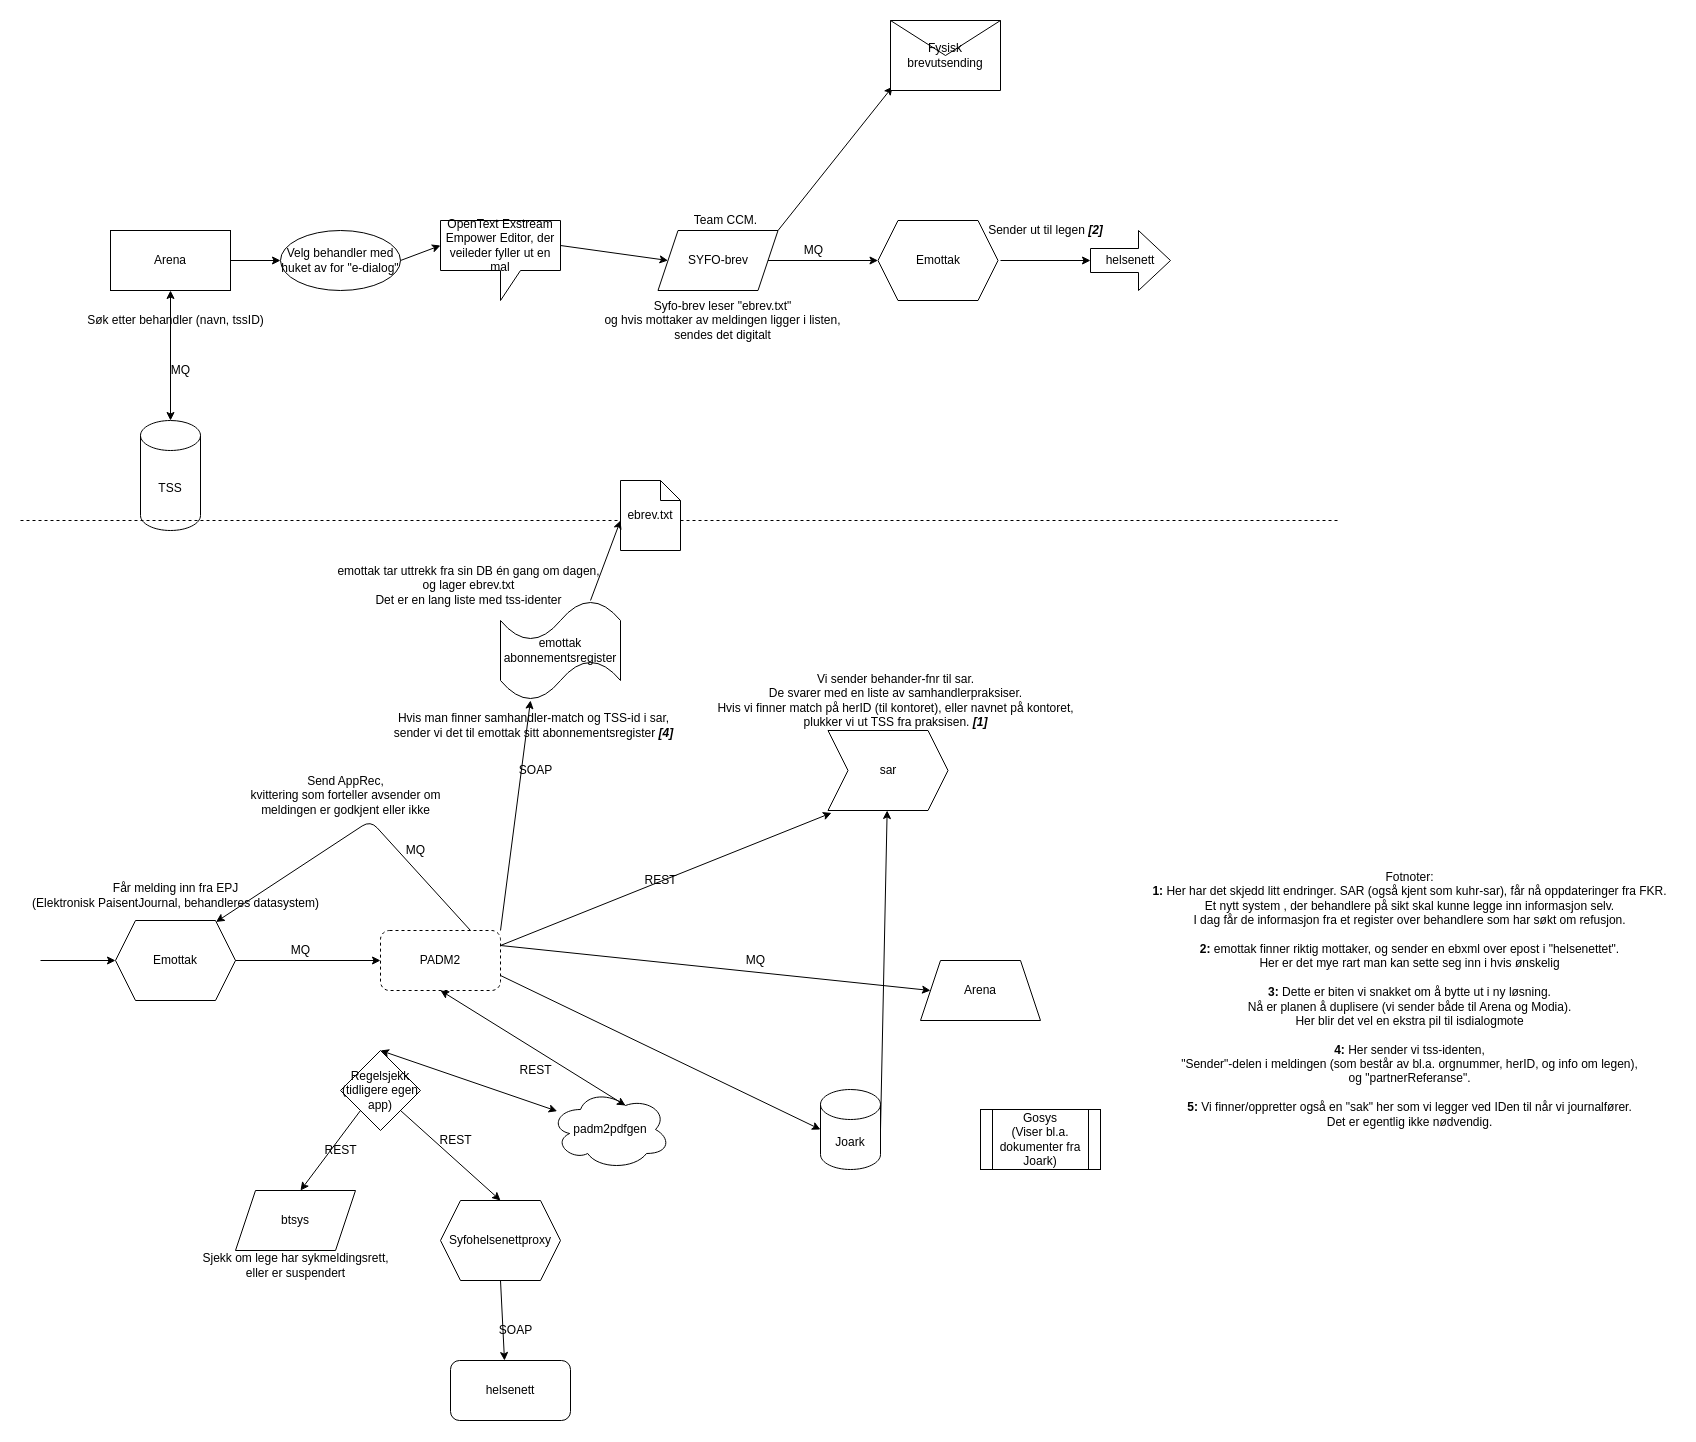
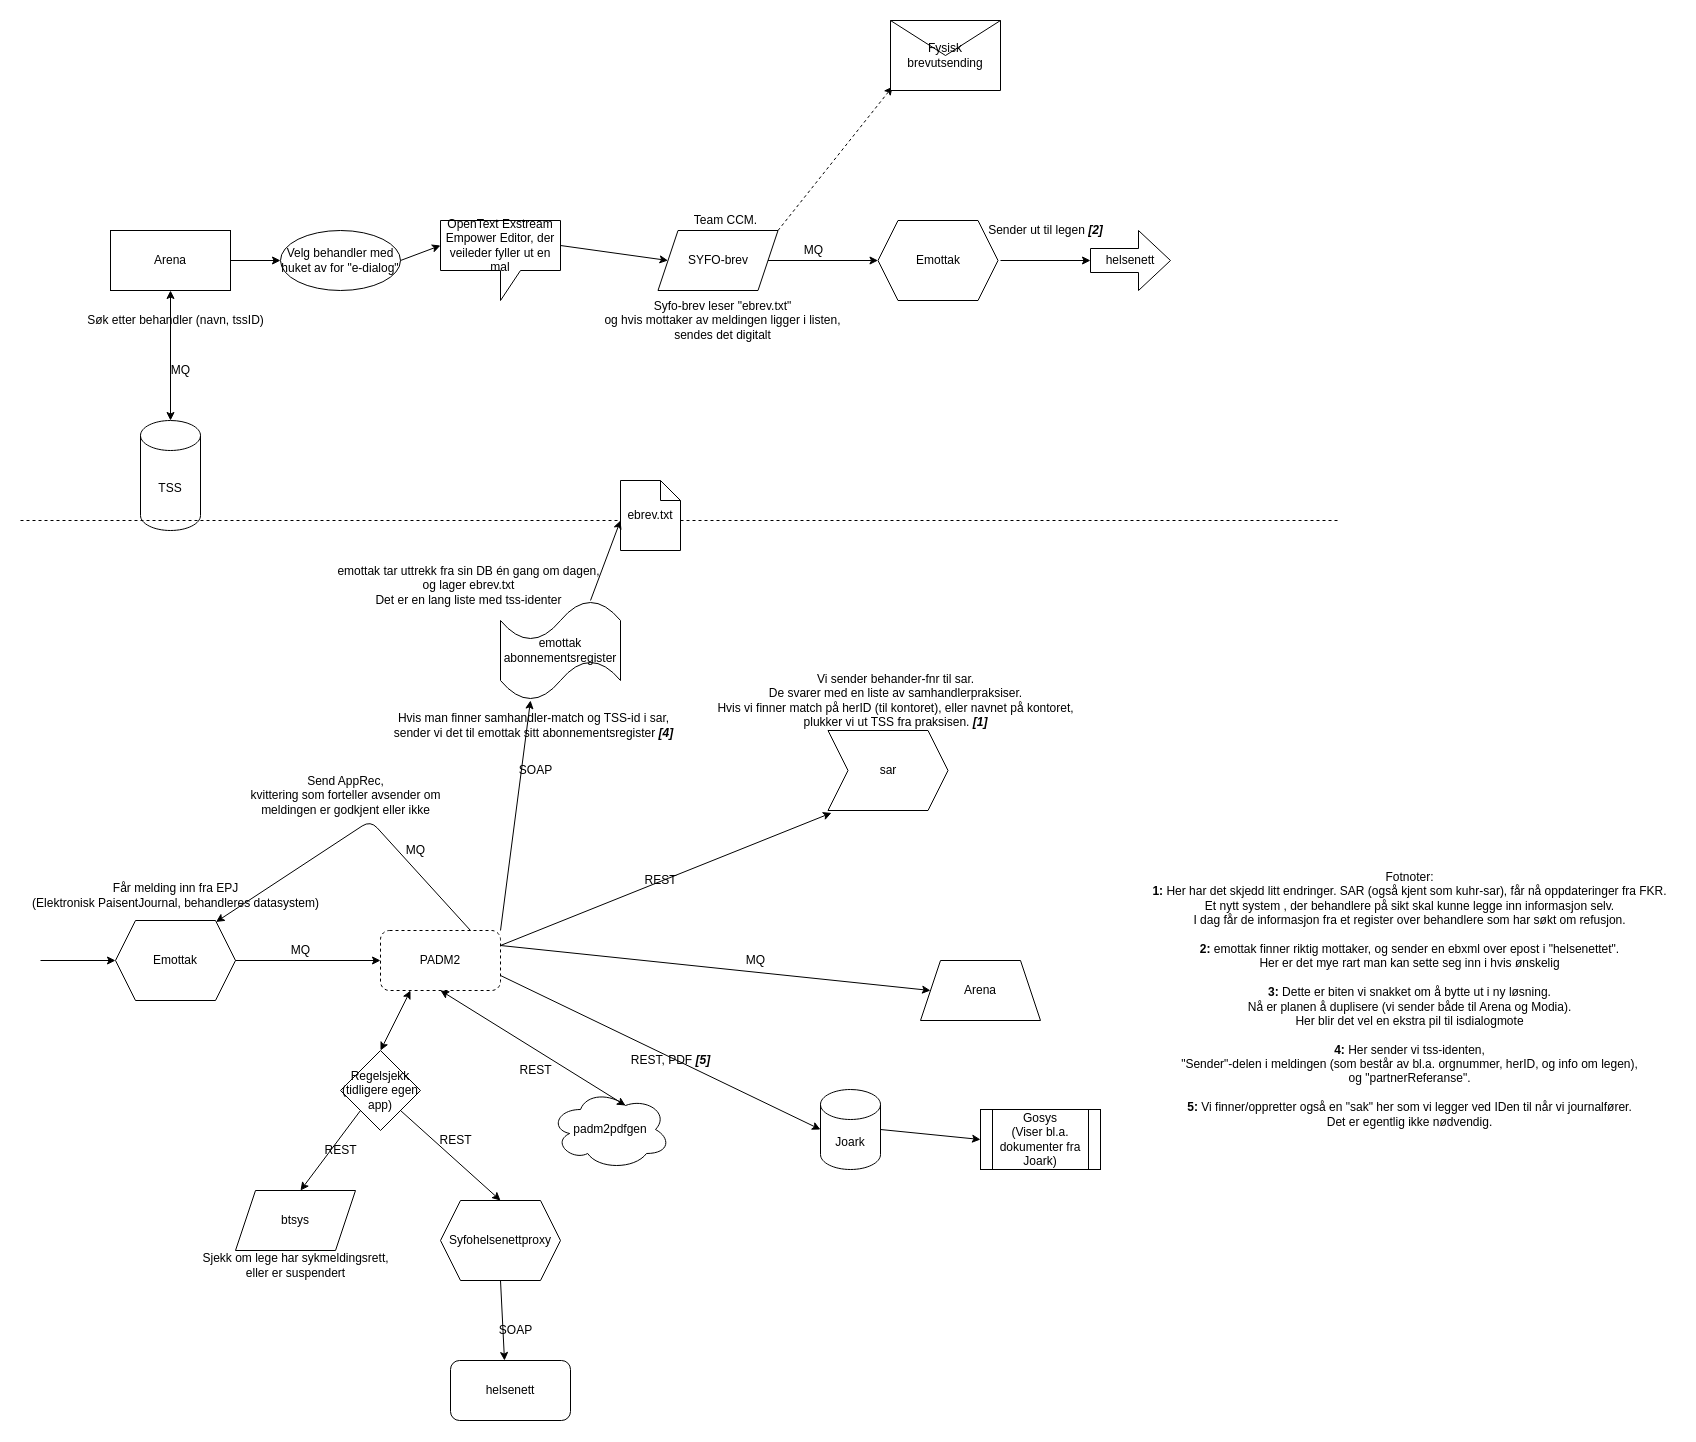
edge "SYFO-brev" -> "Fysisk brevutsending": style solid -> dashed
edge "Joark" -> "sar": now "Joark" -> "Gosys (Viser bl.a. dokumenter fra Joark)"
node "REST, PDF [5]": added
edge "Regelsjekk (tidligere egen app)" -- "padm2pdfgen": now "Regelsjekk (tidligere egen app)" -- "PADM2"
